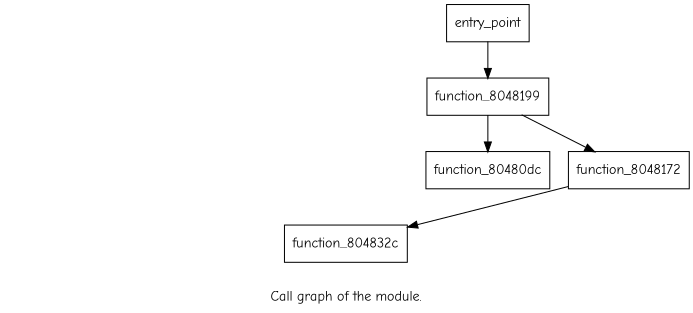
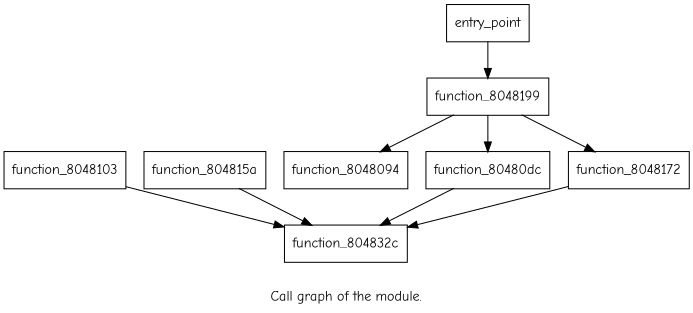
node "function_8048103": added
node "function_804815a": added
node "function_8048094": added
edge "function_80480dc" -> "function_804832c": added
